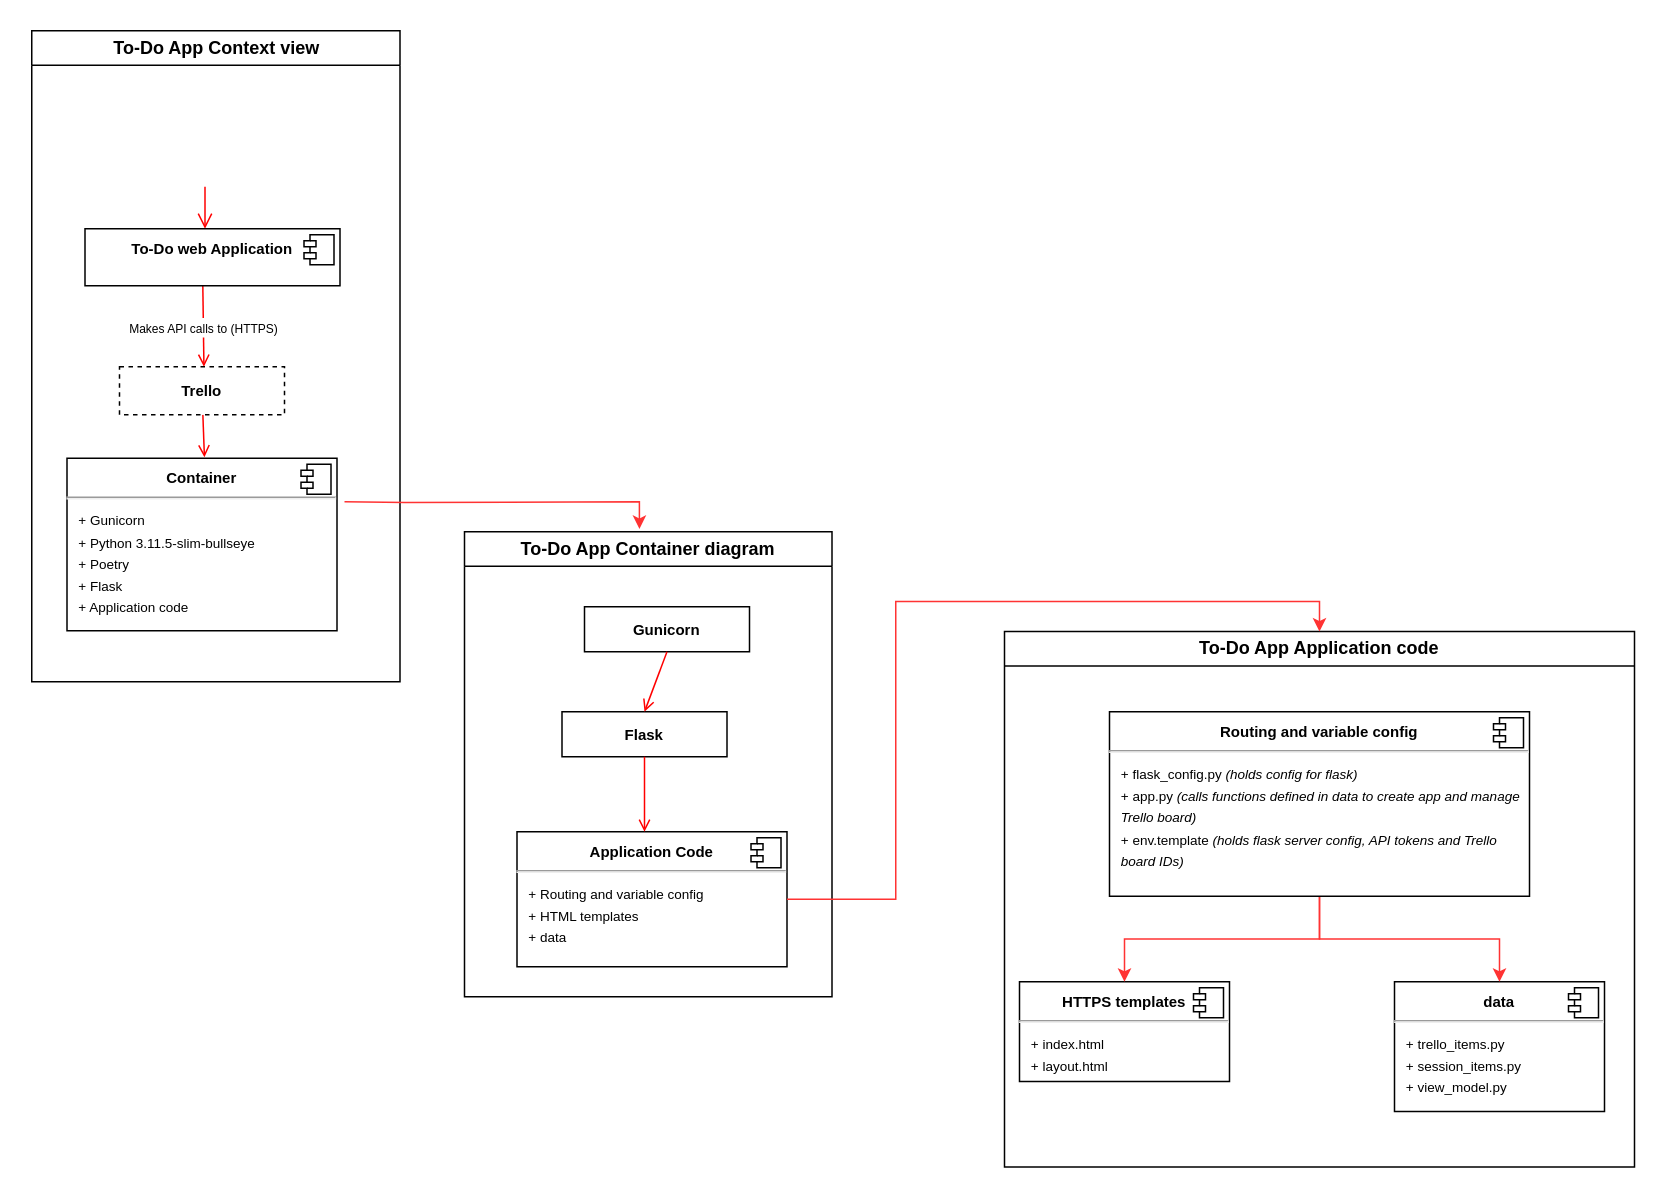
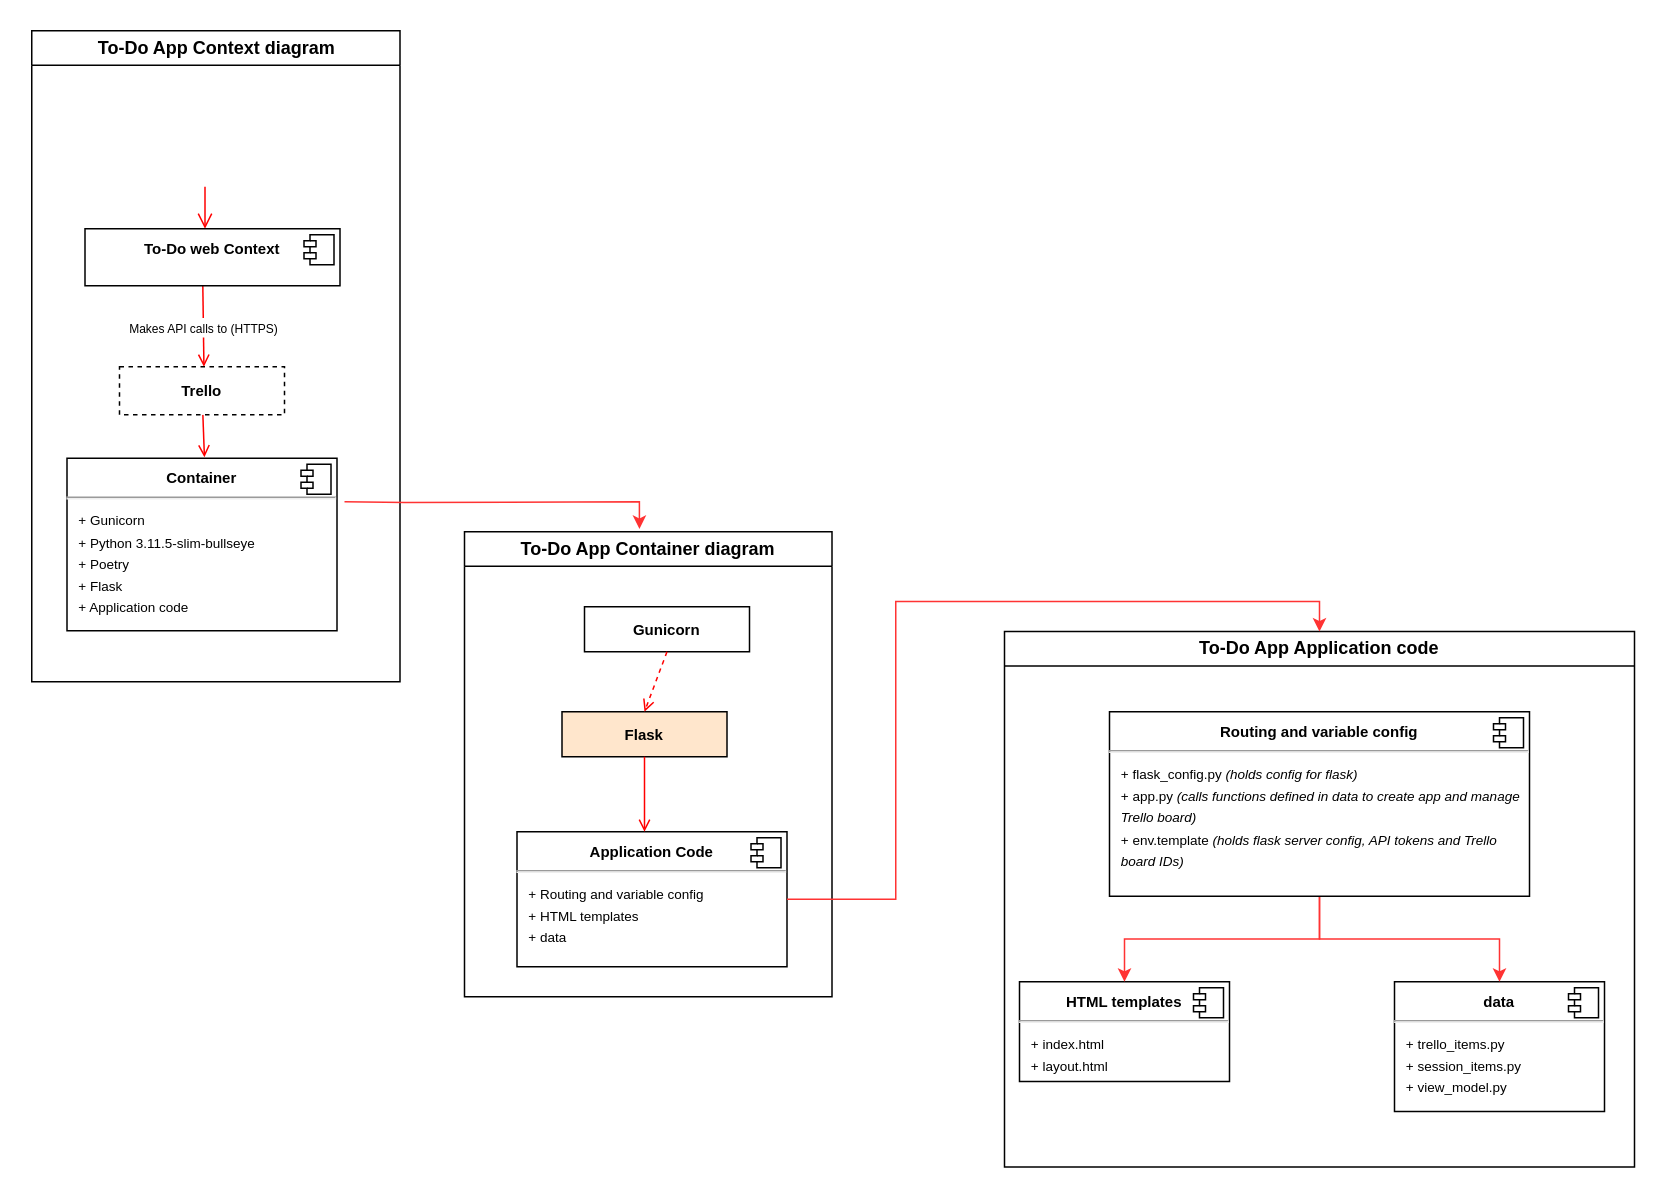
node "To-Do App Context view": label "To-Do App Context view" -> "To-Do App Context diagram"
node "To-Do web Application": label "To-Do web Application" -> "To-Do web Context"
edge "Gunicorn" -> "Flask": style solid -> dashed
node "Flask": fillcolor #ffffff -> #ffe6cc
node "HTTPS templates + index.html + layout.html": label "HTTPS templates + index.html + layout.html" -> "HTML templates + index.html + layout.html"
